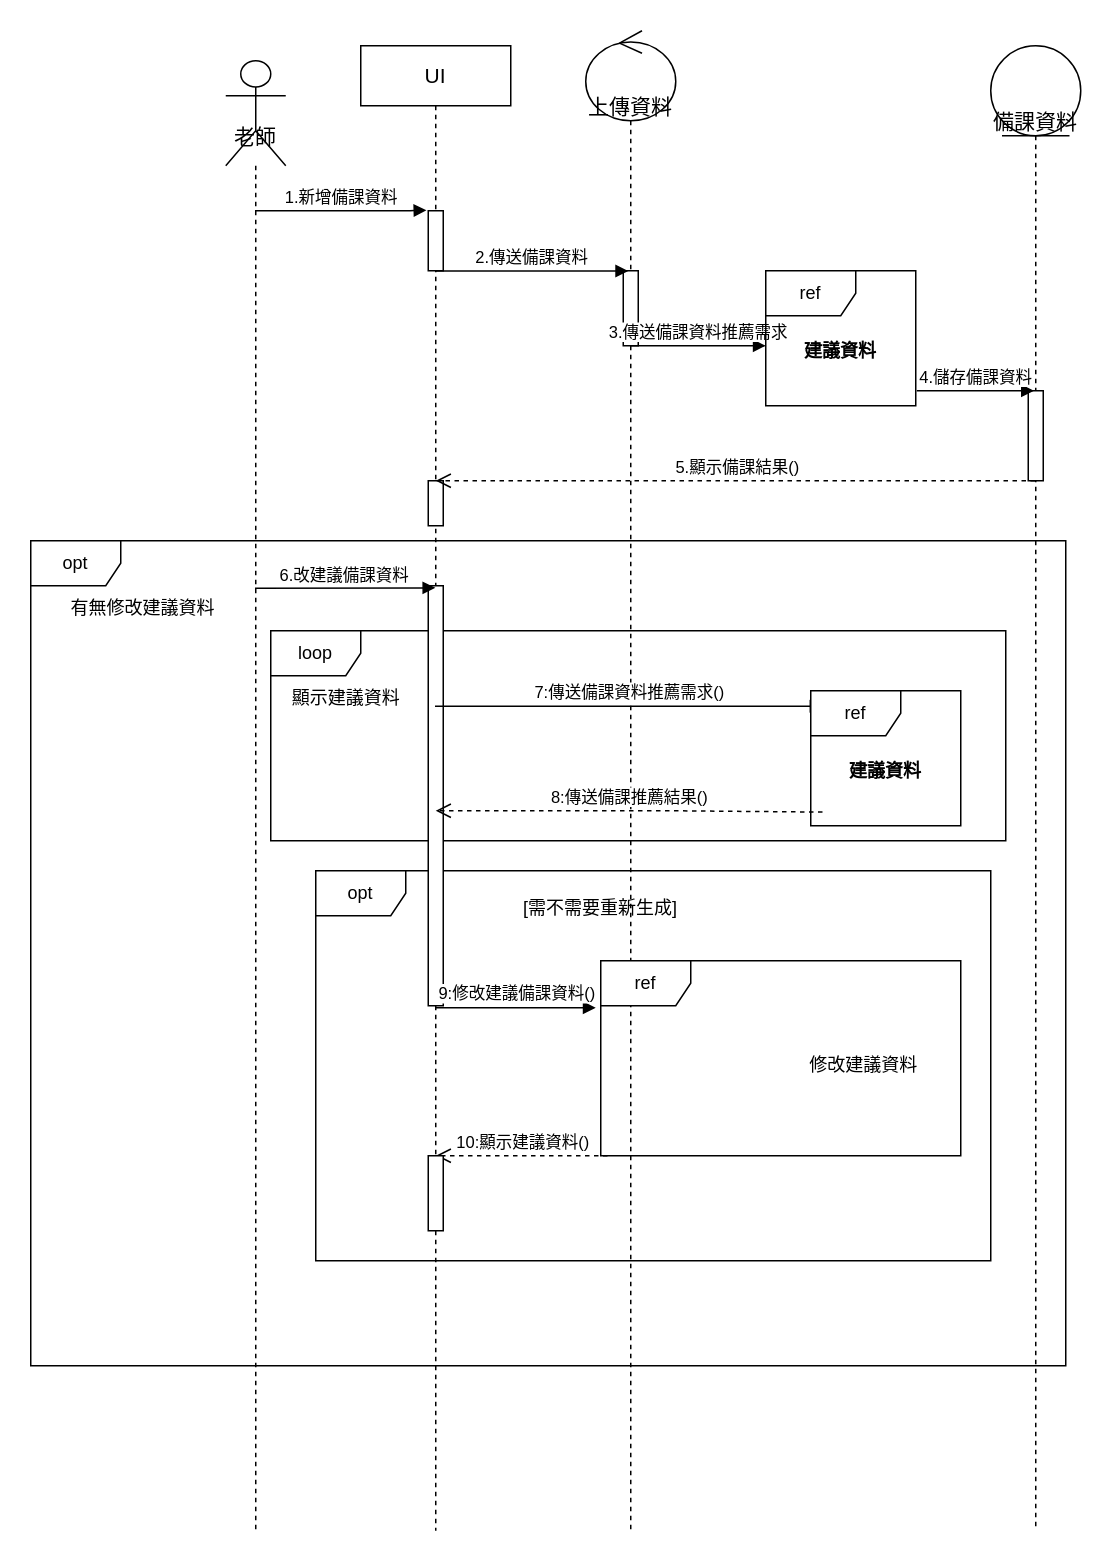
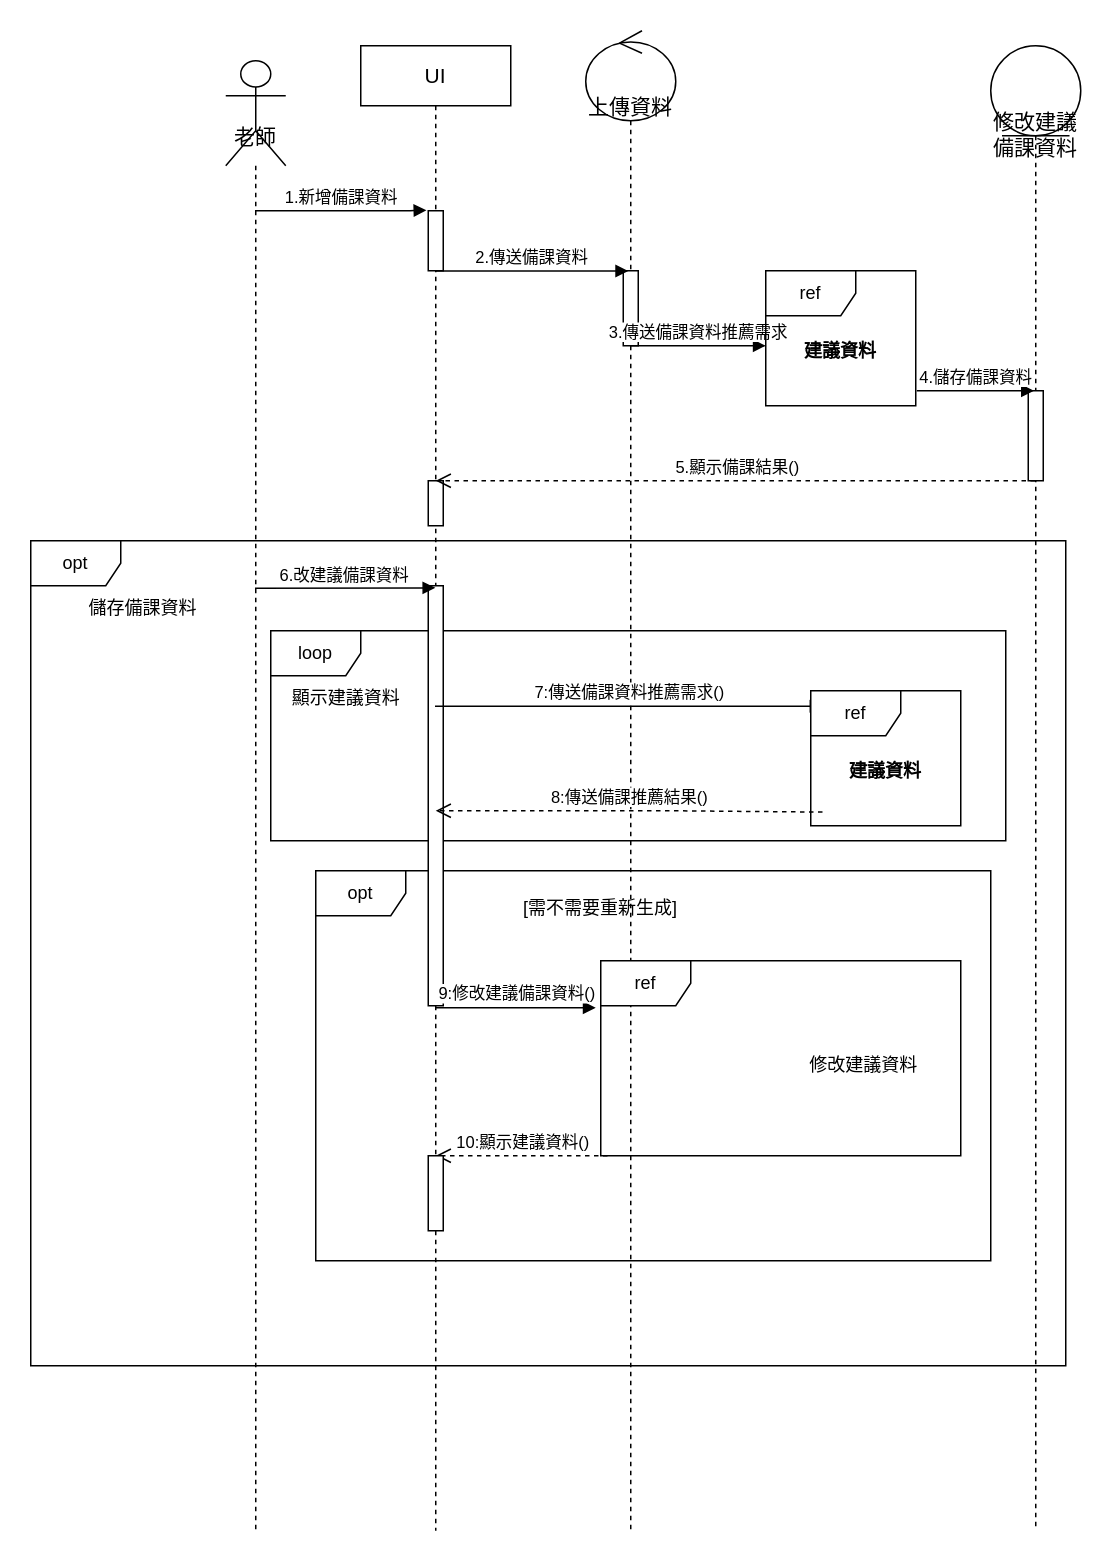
node "備課資料": label "備課資料" -> "修改建議備課資料"
node "有無修改建議資料": label "有無修改建議資料" -> "儲存備課資料"
